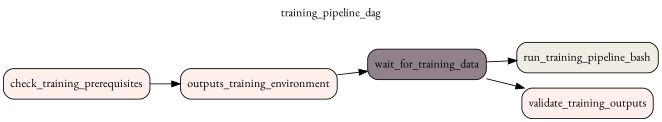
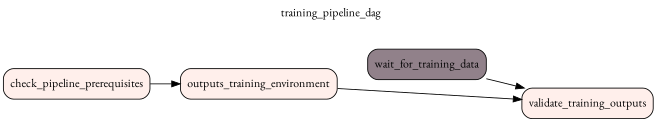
node "run_training_pipeline_bash": removed
edge "outputs_training_environment" -> "wait_for_training_data": now "outputs_training_environment" -> "validate_training_outputs"
node "check_training_prerequisites": label "check_training_prerequisites" -> "check_pipeline_prerequisites"
